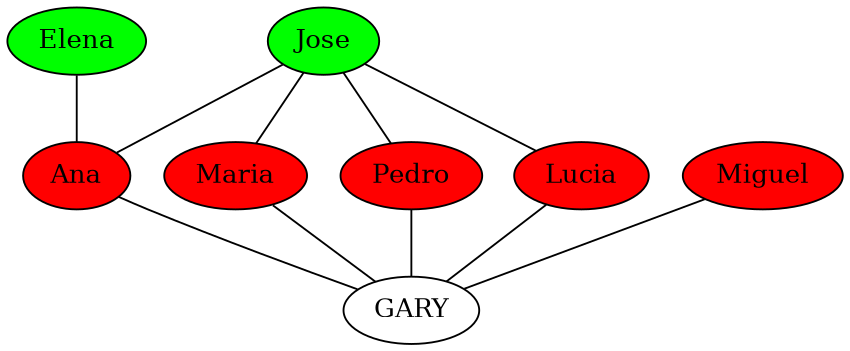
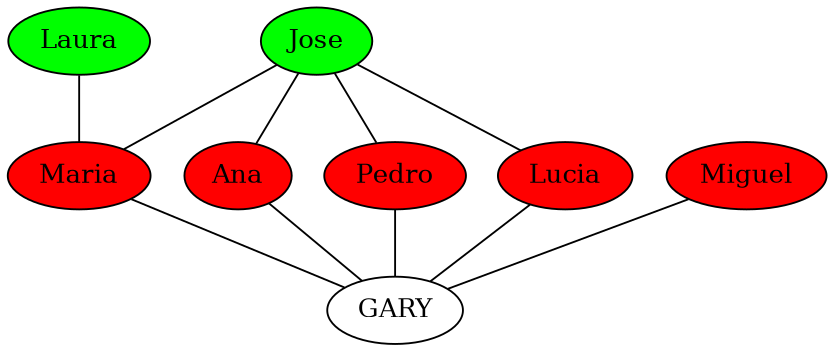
node "Elena": removed
node "Laura": added
